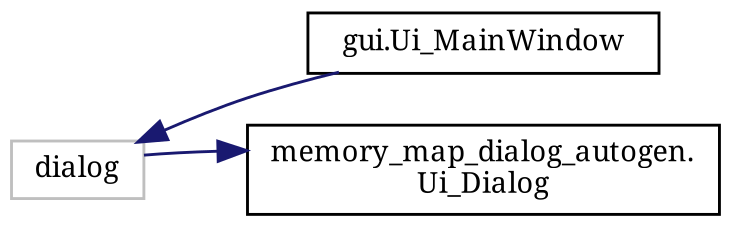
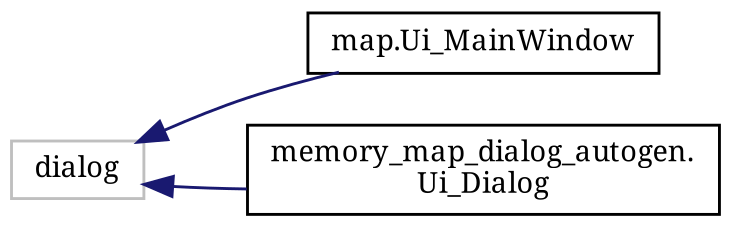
node "gui.Ui_MainWindow": label "gui.Ui_MainWindow" -> "map.Ui_MainWindow"
edge "dialog" -> "memory_map_dialog_autogen. Ui_Dialog": reversed
